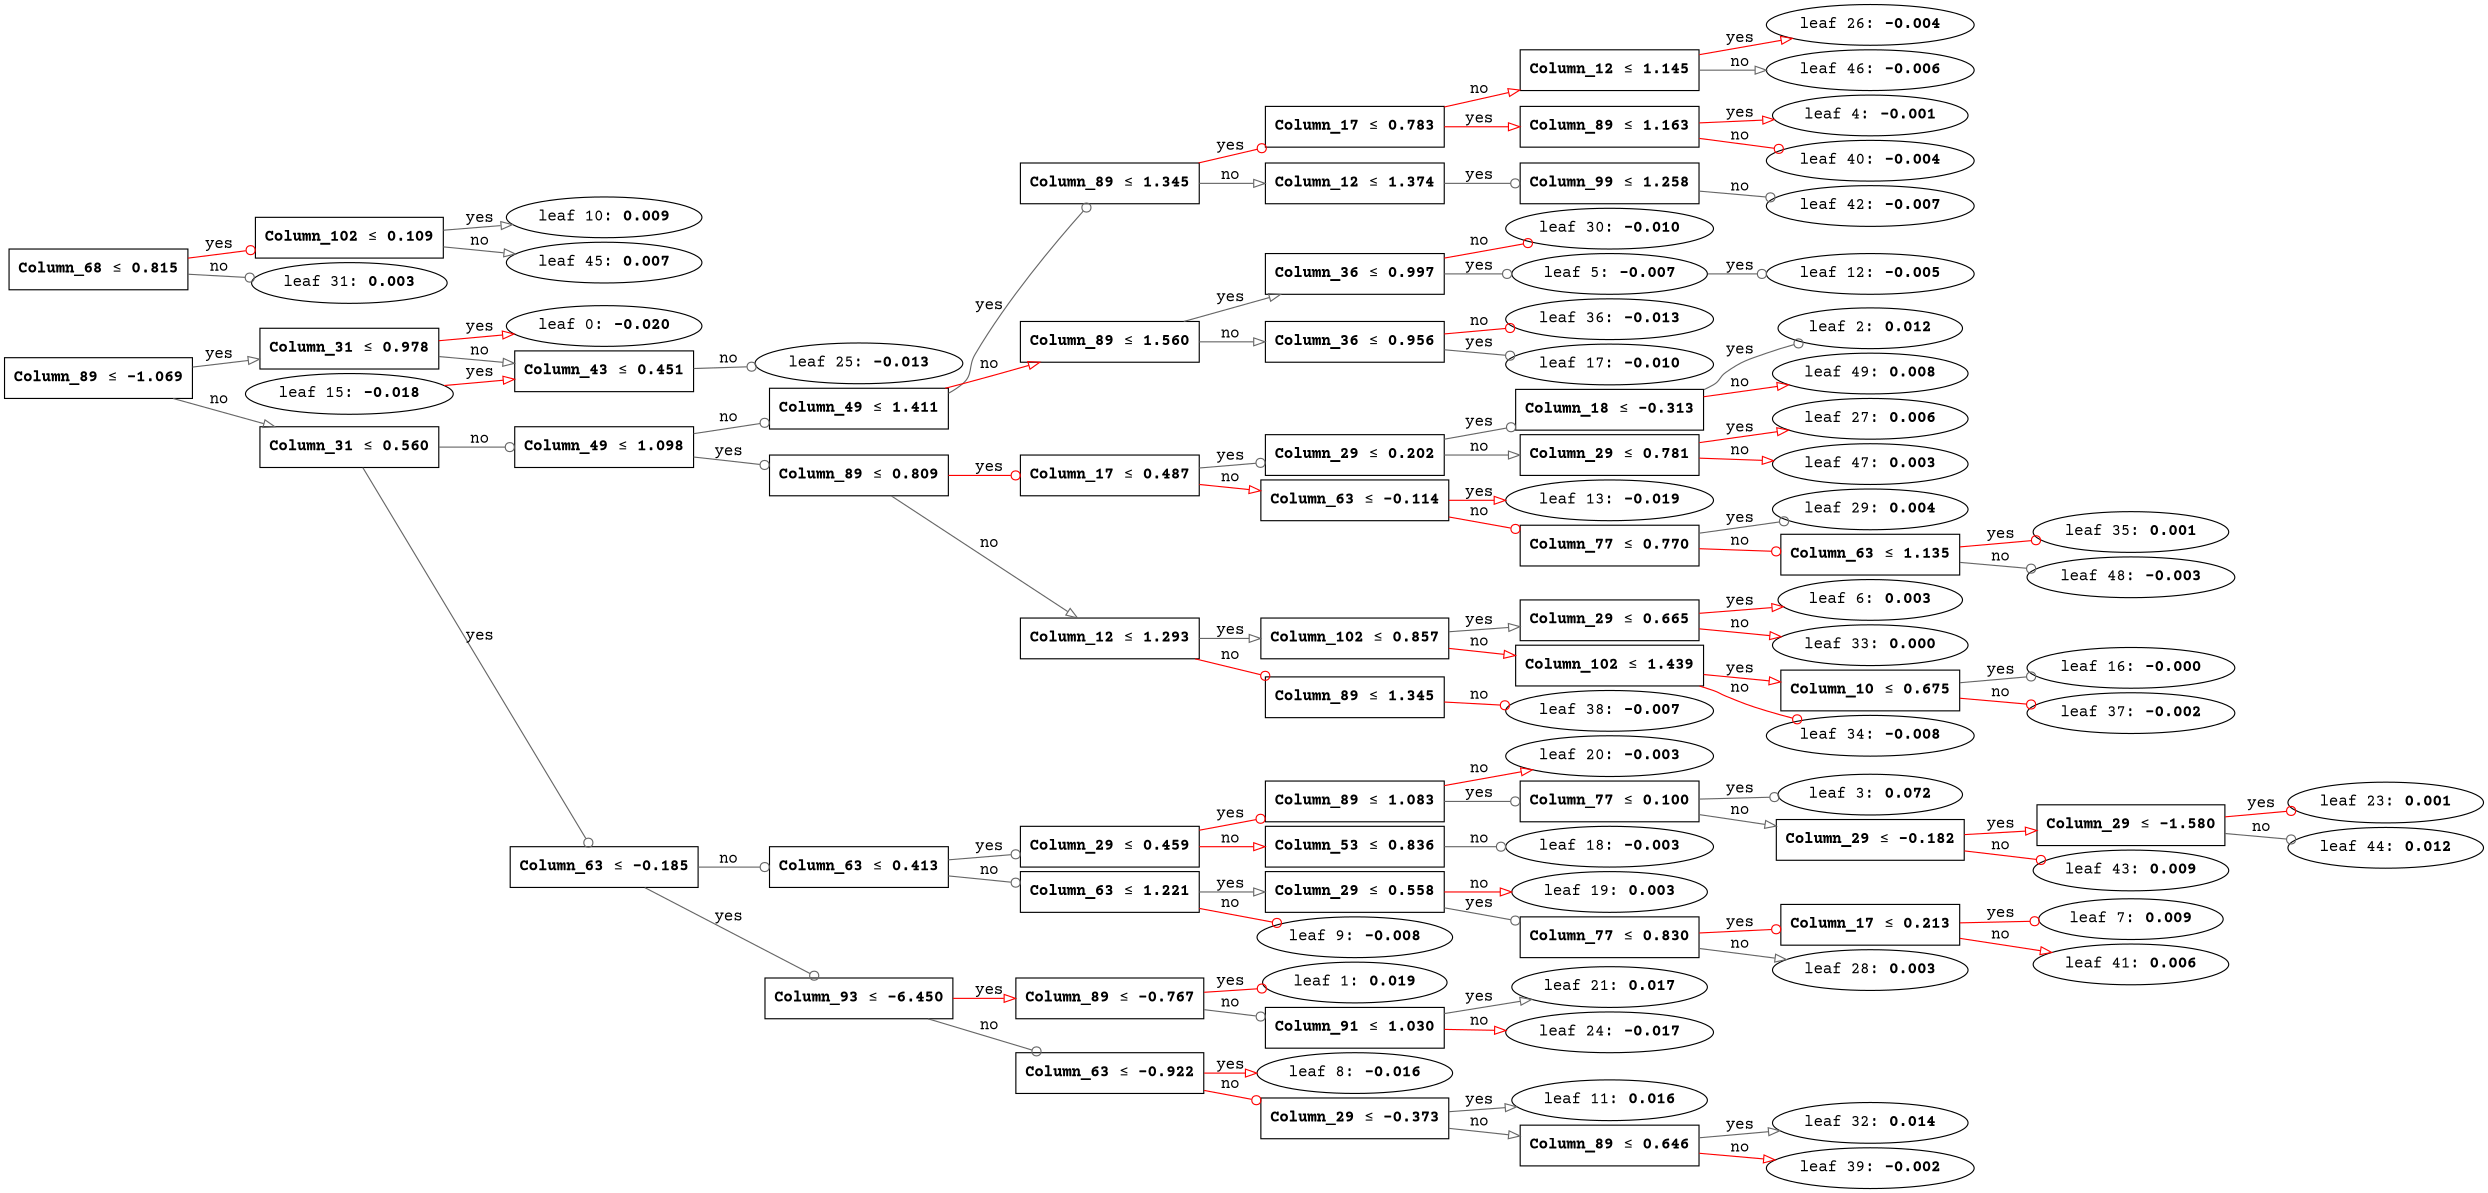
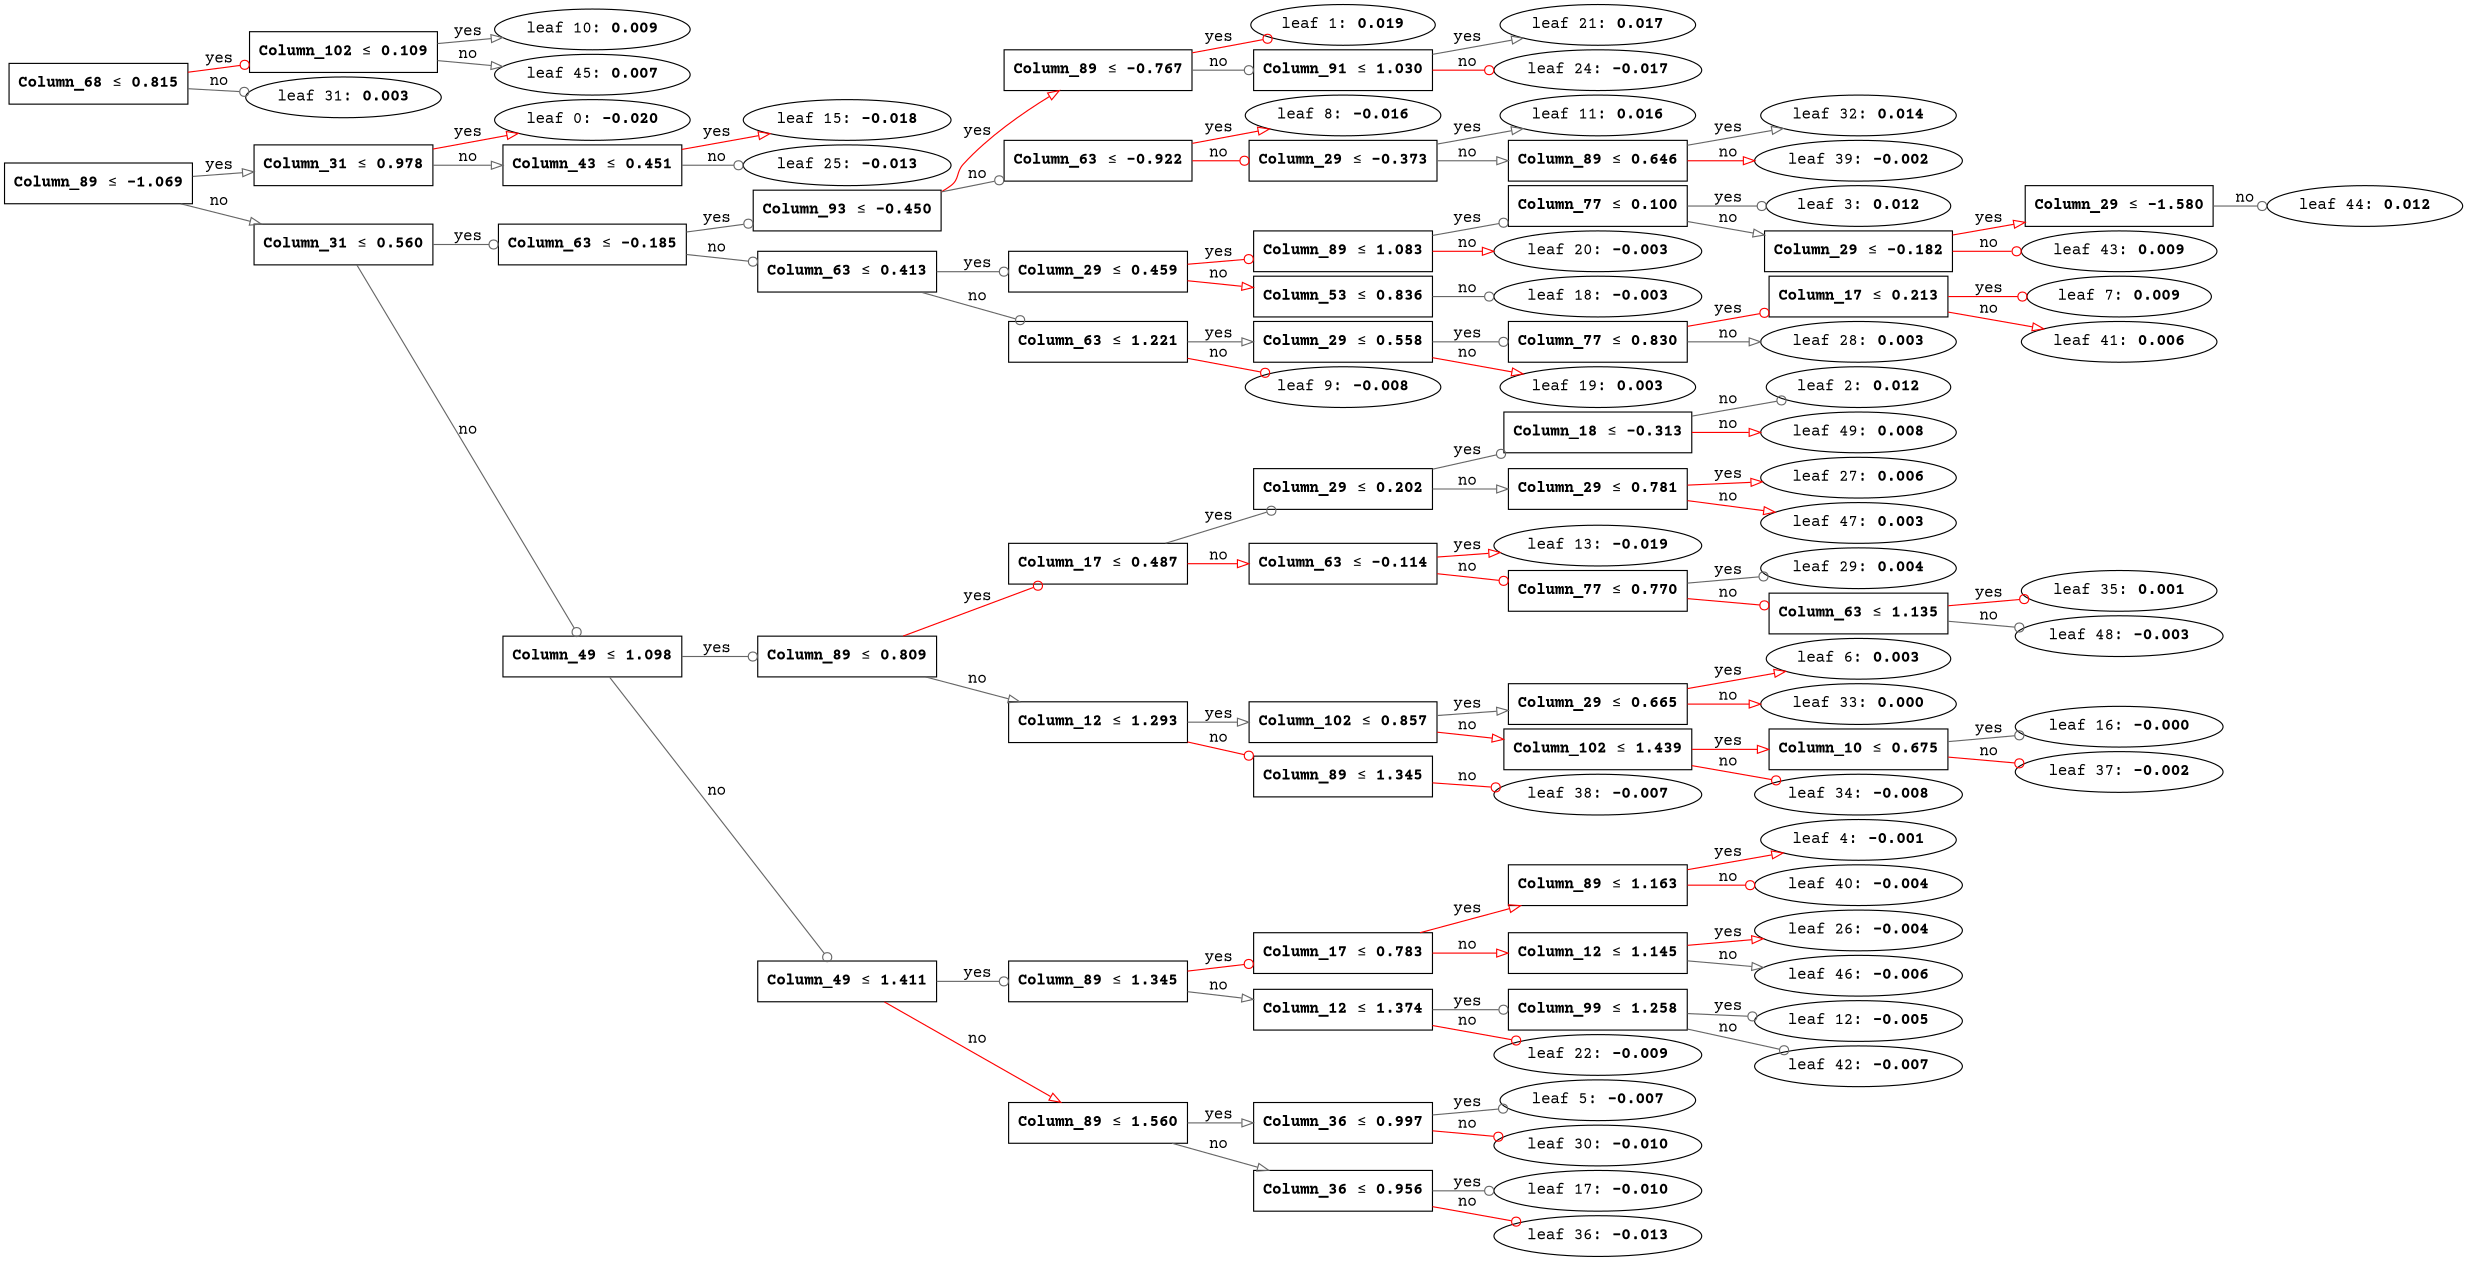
edge "leaf 5:" -> "leaf 12:": now "Column_99" -> "leaf 12:"
edge "Column_18" -> "leaf 2:": label "yes" -> "no"
edge "leaf 15:" -> "Column_43": reversed
node "leaf 3:": text "0.072" -> "0.012"
node "leaf 23:": removed
node "Column_93": text "-6.450" -> "-0.450"
edge "Column_91" -> "leaf 24:": arrowhead onormal -> odot
node "leaf 22:": added
